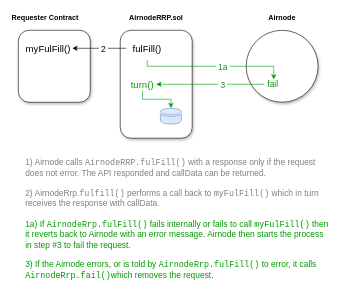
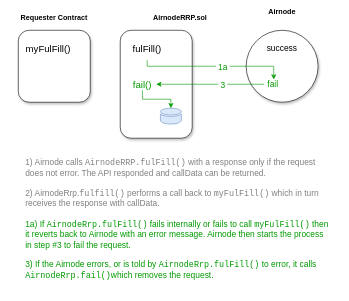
node "Requester Contract": moved (45, 18) -> (54, 18)
node "AirnodeRRP.sol": moved (156, 18) -> (180, 18)
node "Airnode": moved (282, 18) -> (282, 12)
edge "fulFill()" -> "myFulFill()": removed, label "2"
node "success": added
node "turn()": label "turn()" -> "fail()"
